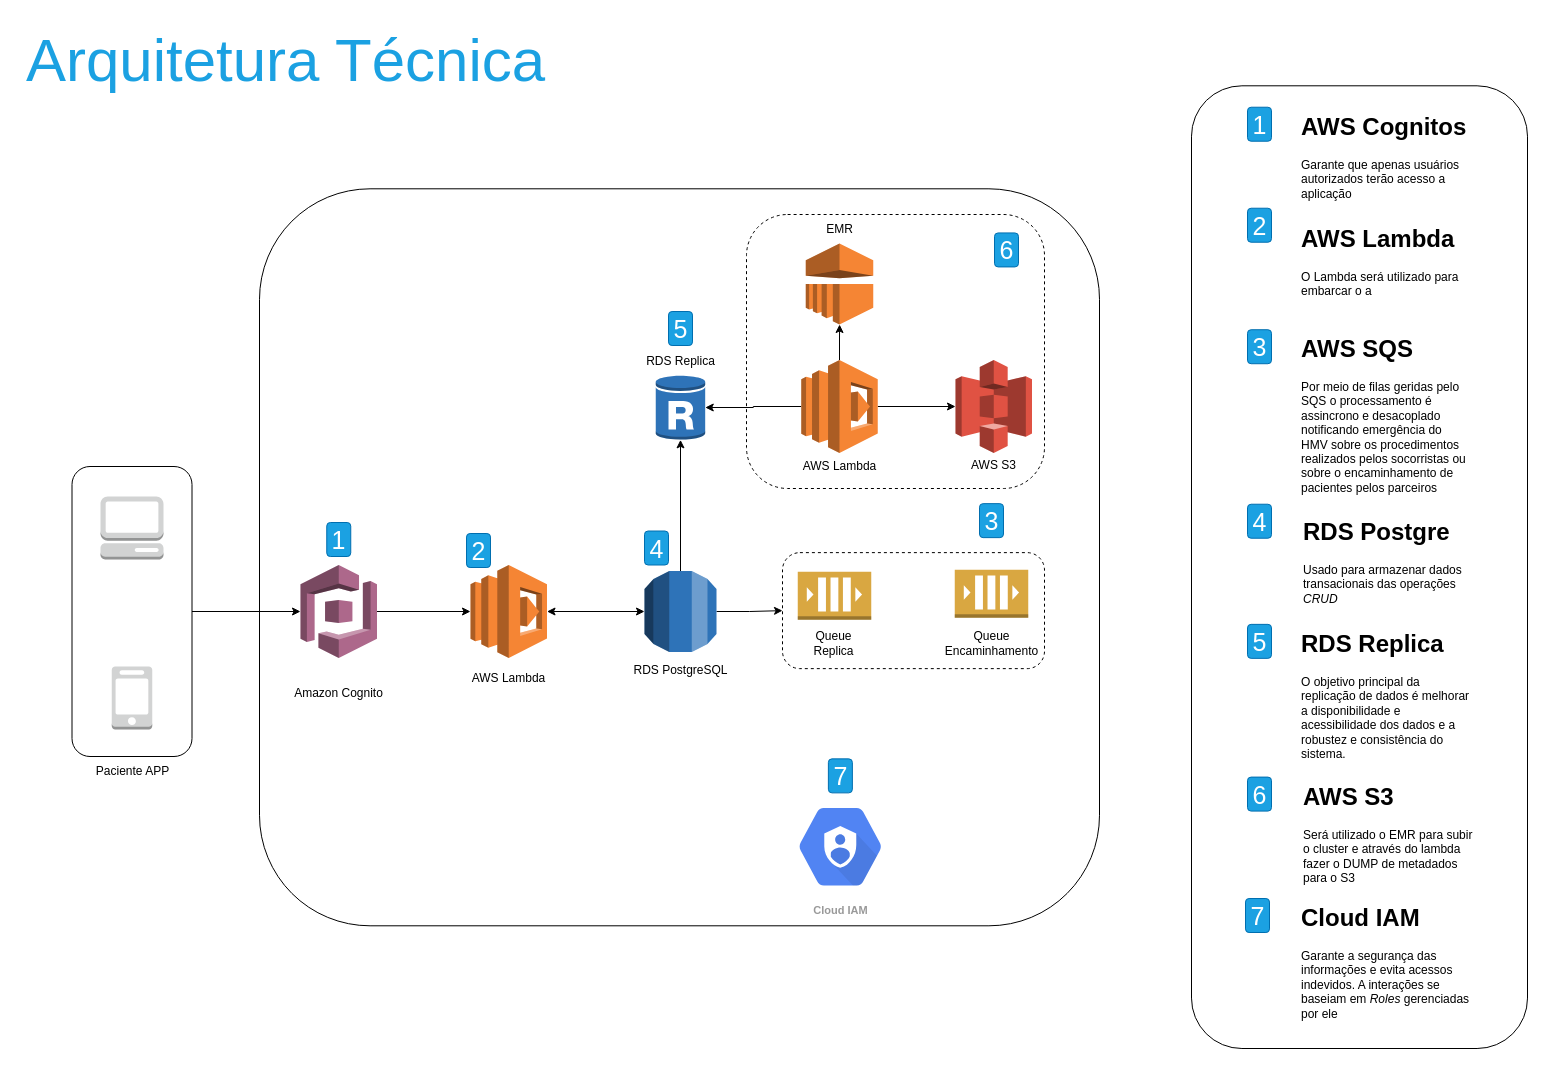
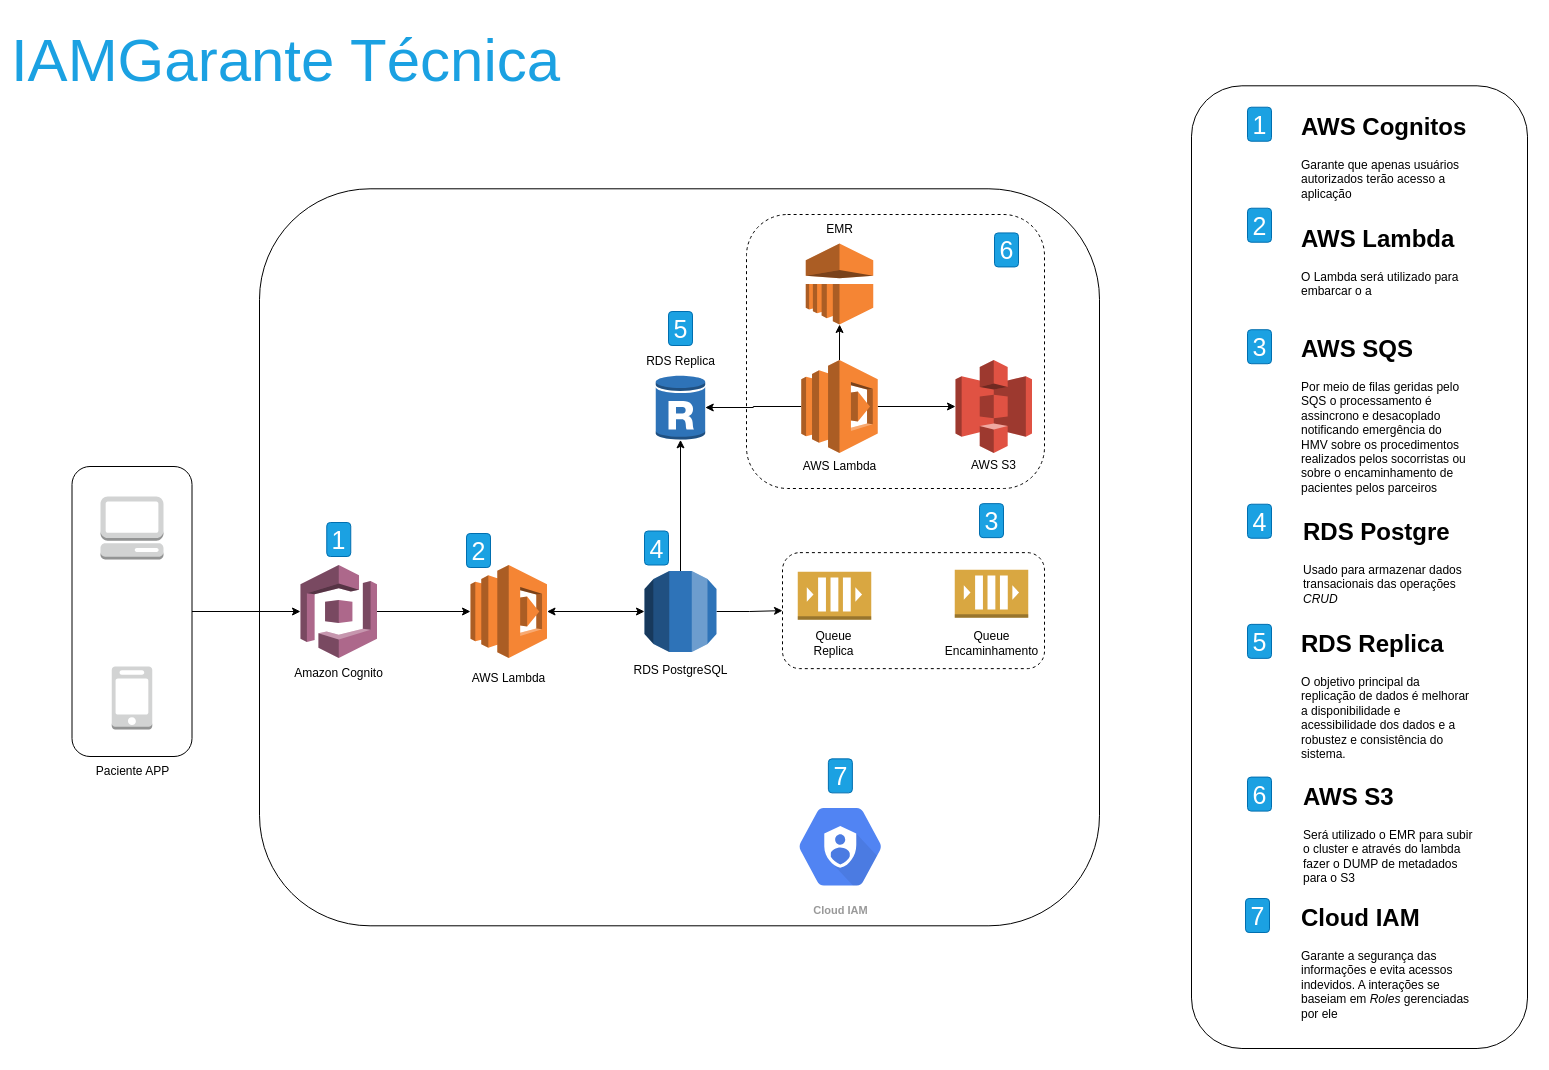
node "Arquitetura Técnica": label "Arquitetura Técnica" -> "IAMGarante Técnica"
node "Amazon Cognito": moved (339, 694) -> (339, 674)
